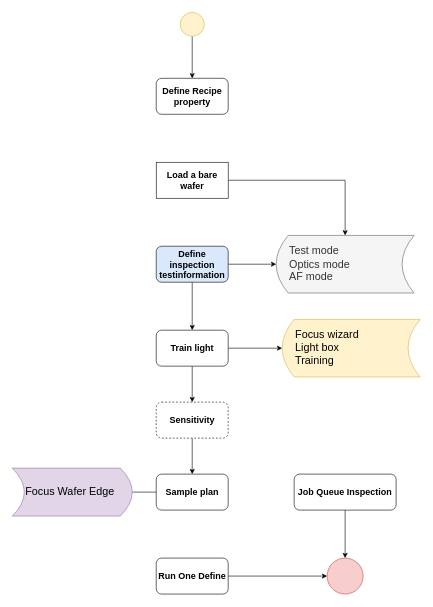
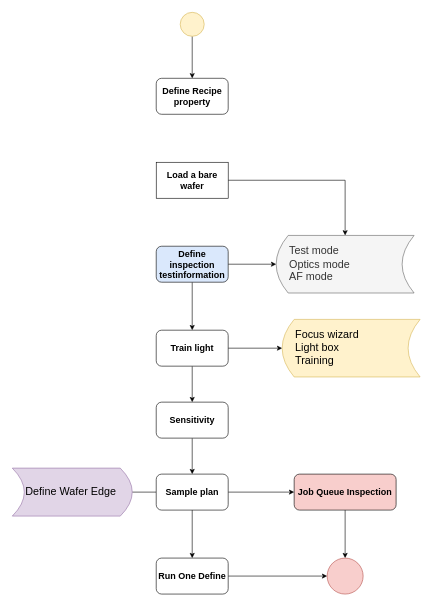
node "Sensitivity": style dashed -> solid
node "Focus Wafer Edge": label "Focus Wafer Edge" -> "Define Wafer Edge"
edge "Sample plan" -> "Job Queue Inspection": added
node "Job Queue Inspection": fillcolor #ffffff -> #f8cecc
edge "Sample plan" -> "Run One Define": added
